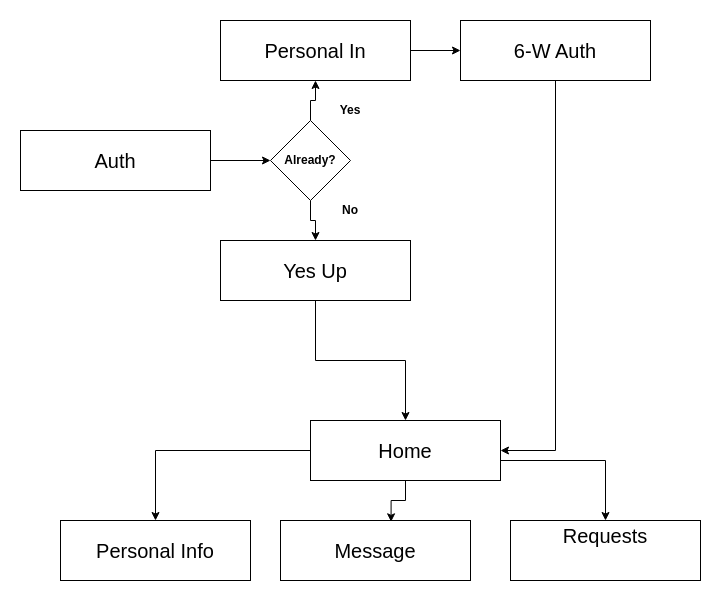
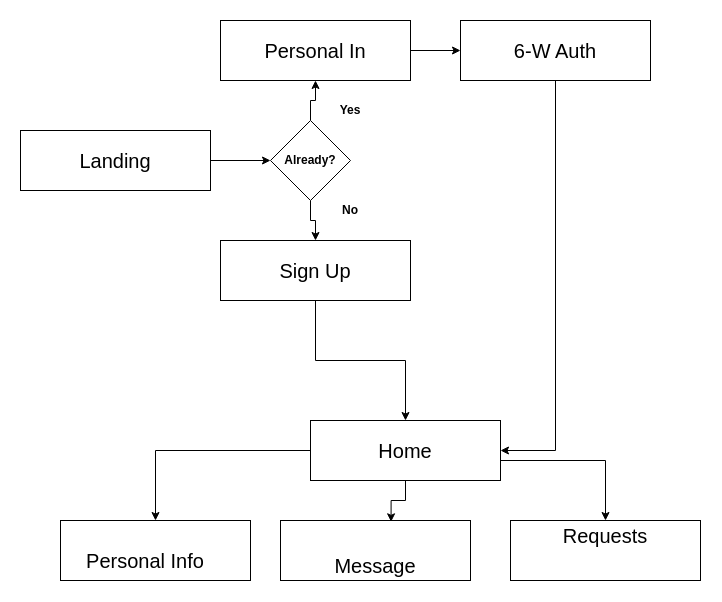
node "Auth": label "Auth" -> "Landing"
node "Yes Up": label "Yes Up" -> "Sign Up"
node "Personal Info": moved (156, 551) -> (146, 561)
node "Message": moved (376, 551) -> (376, 566)
